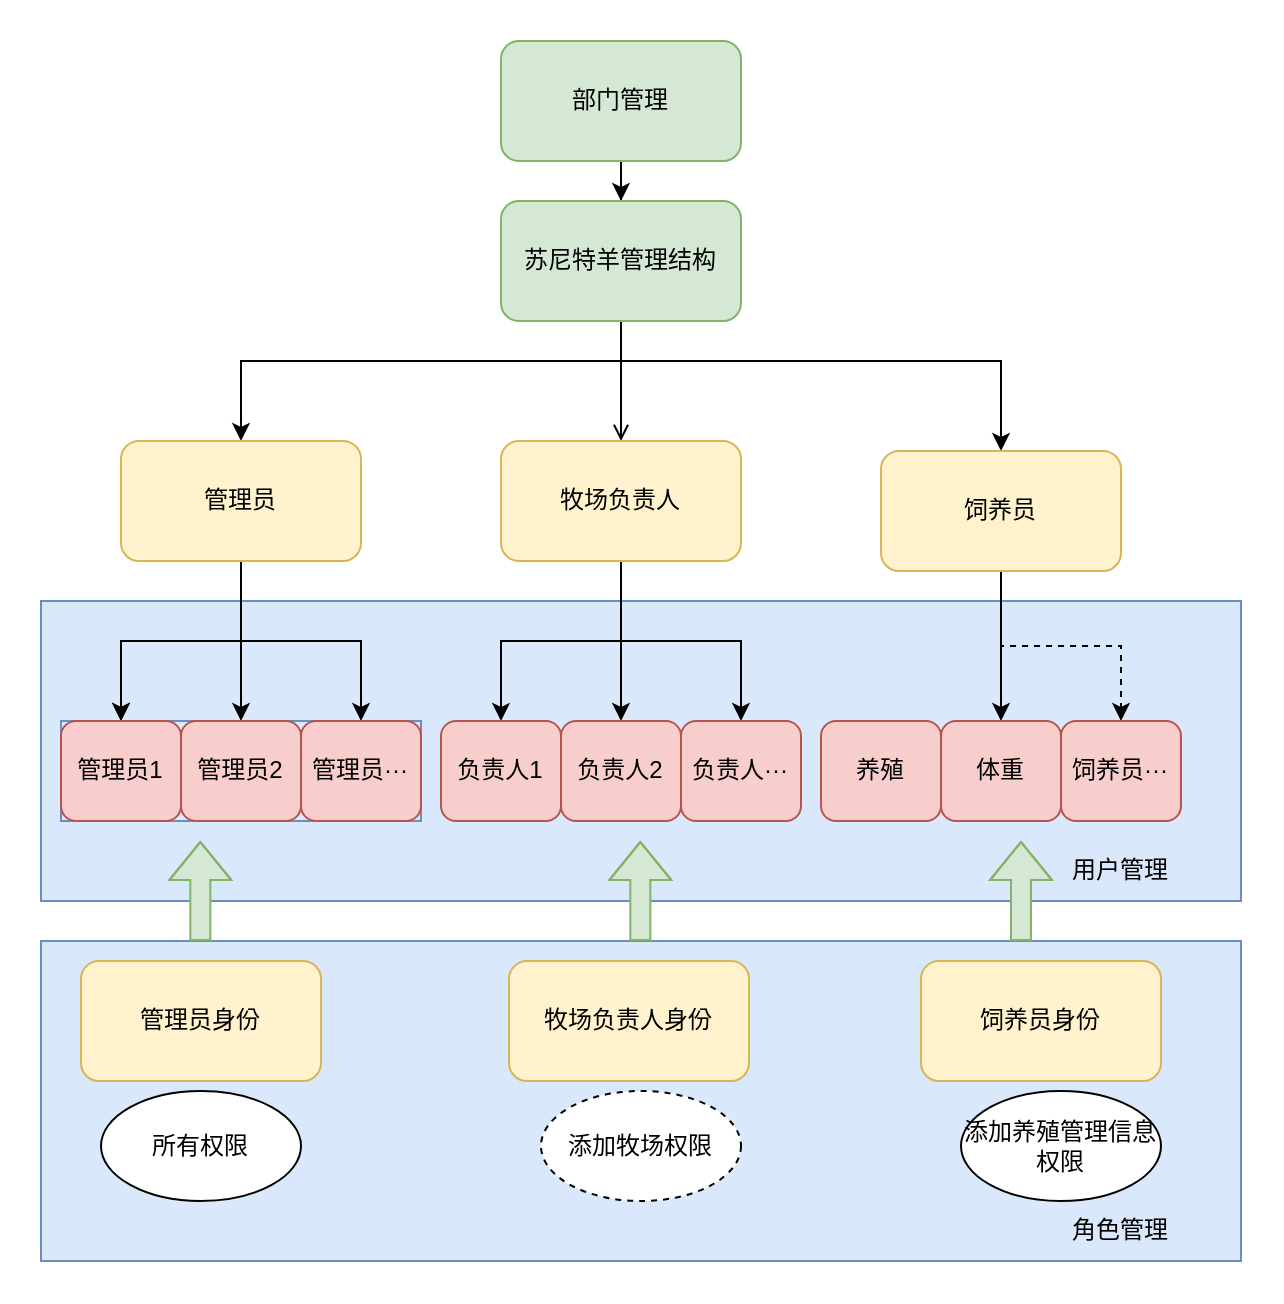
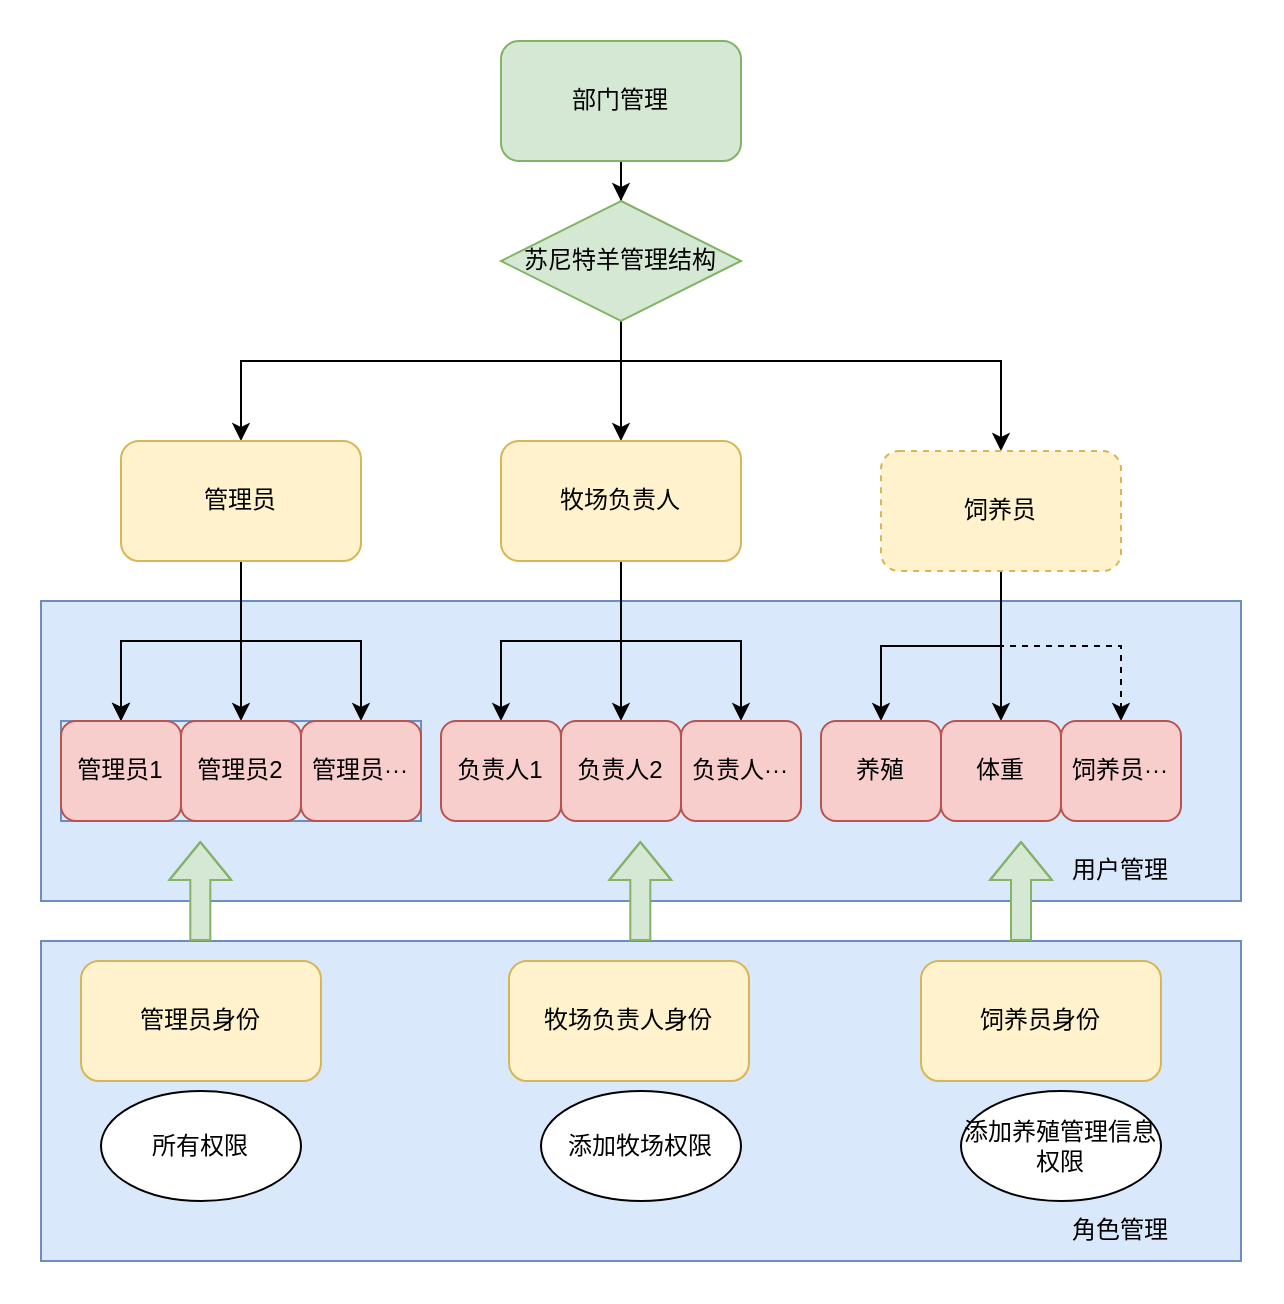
node "苏尼特羊管理结构": shape rounded rectangle -> diamond
edge "苏尼特羊管理结构" -> "牧场负责人": arrowhead open -> classic
node "饲养员": style solid -> dashed
edge "饲养员" -> "养殖": added
node "添加牧场权限": style dashed -> solid
